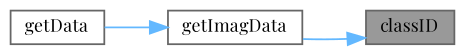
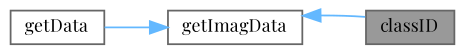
edge "getImagData" -> "classID": reversed
